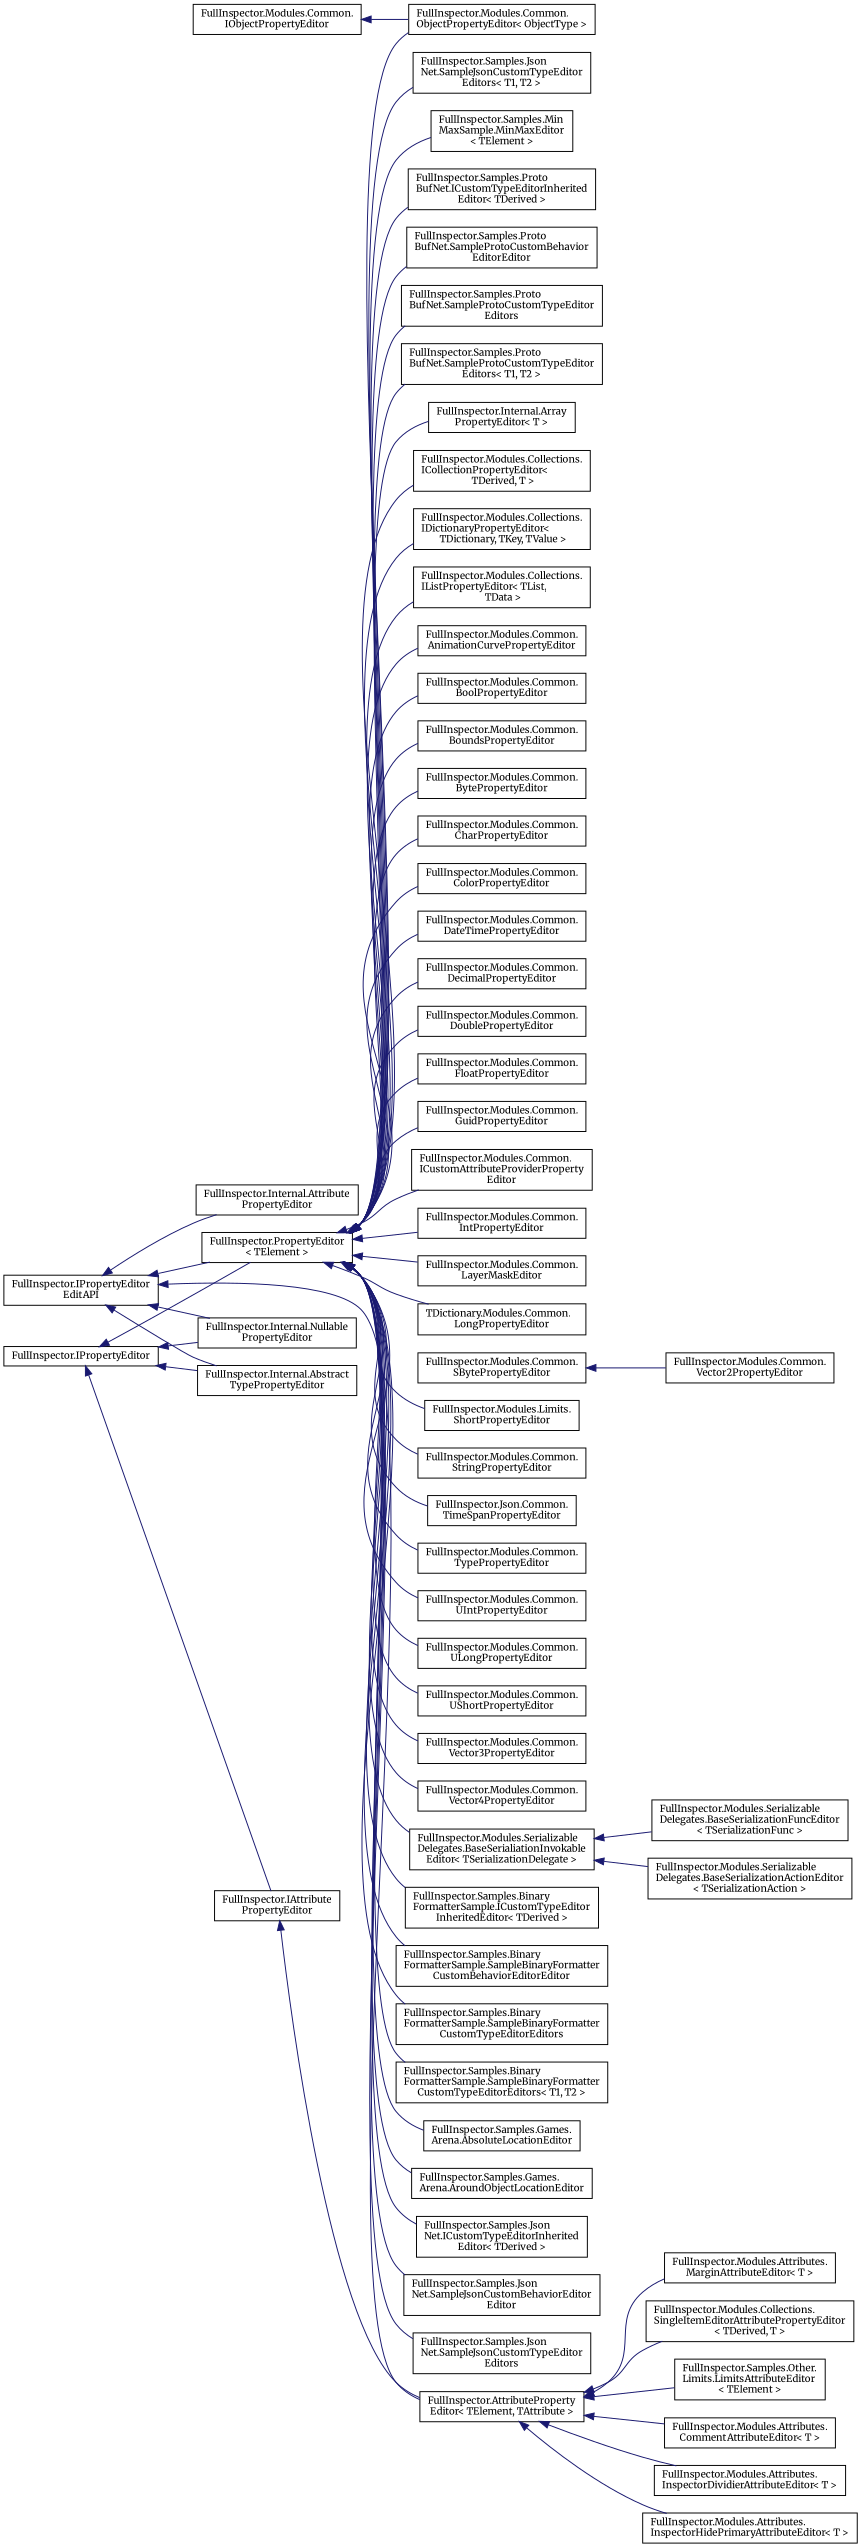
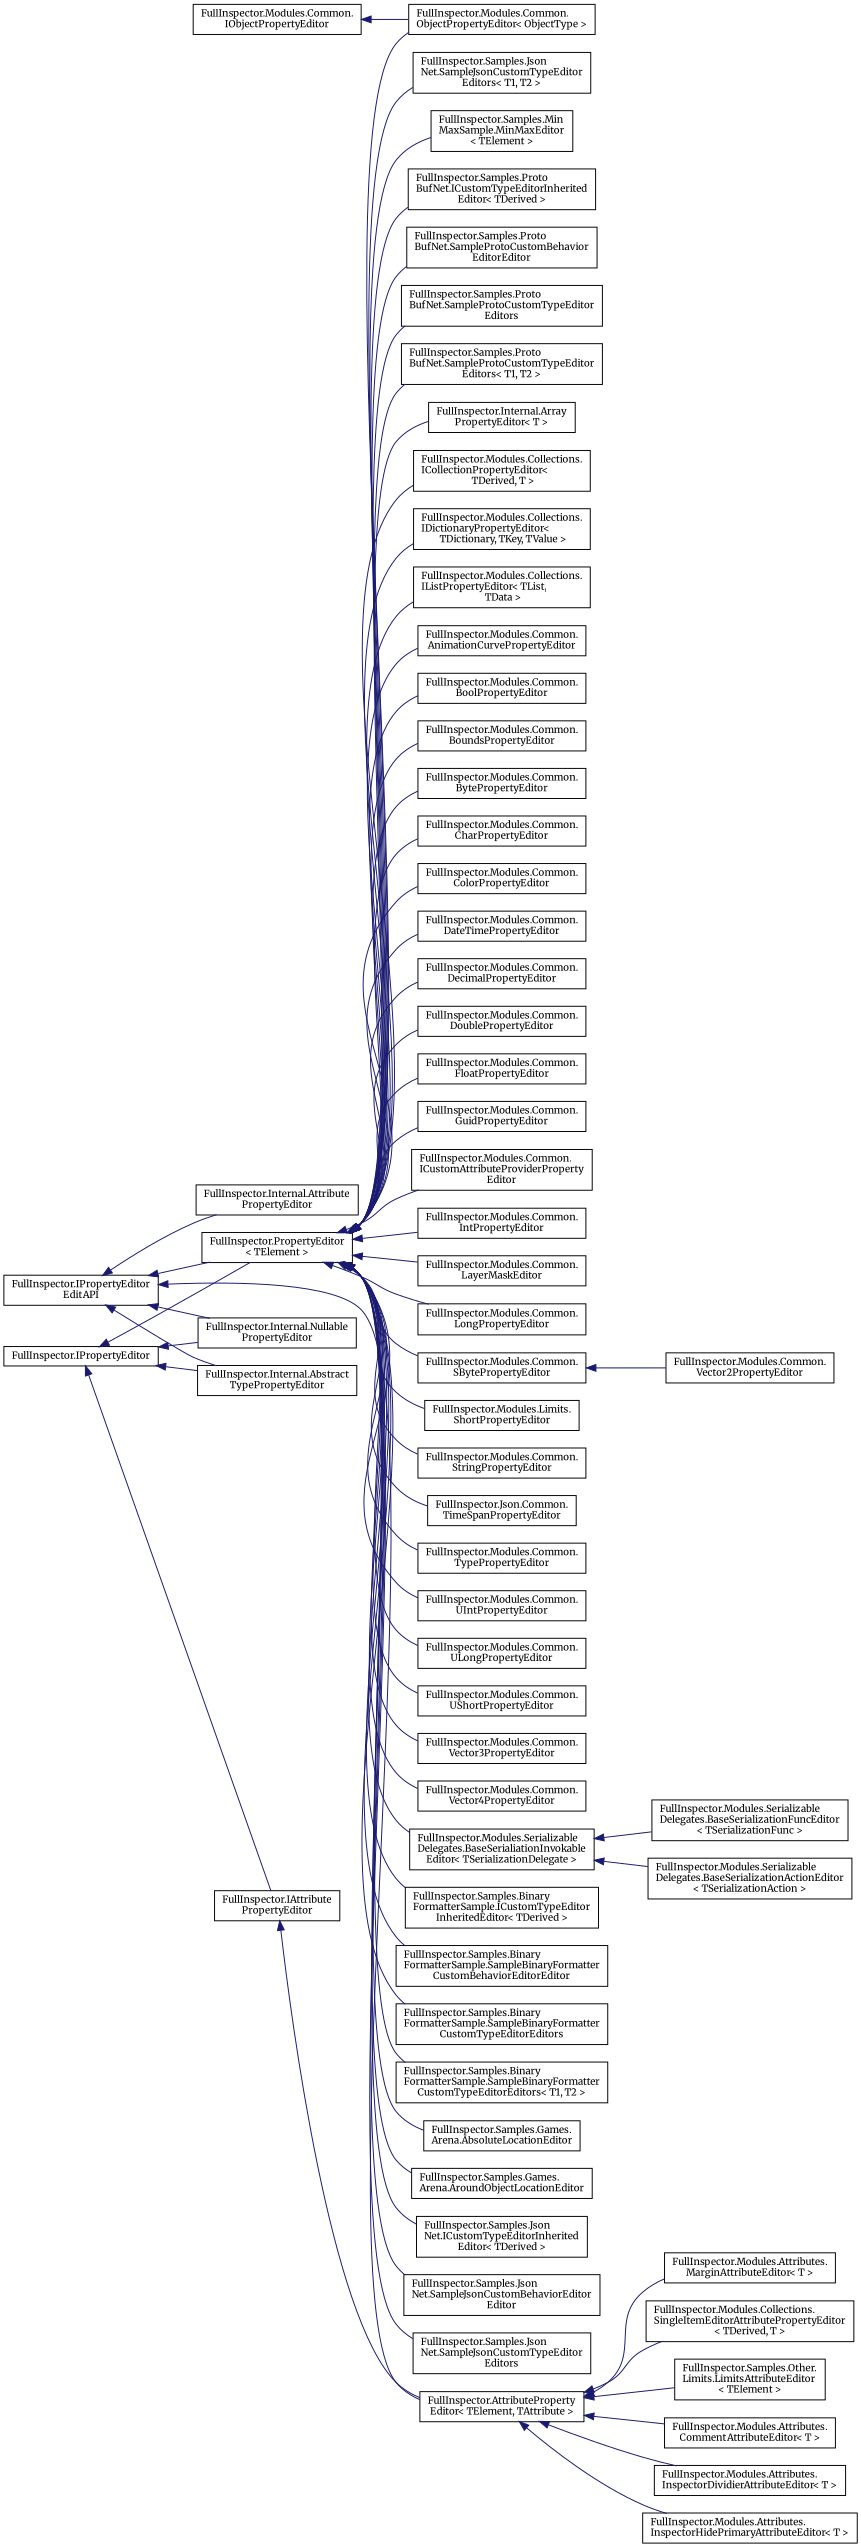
edge "FullInspector.Modules.Common. SBytePropertyEditor" -> "FullInspector.PropertyEditor < TElement >": added
node "TDictionary.Modules.Common. LongPropertyEditor": label "TDictionary.Modules.Common. LongPropertyEditor" -> "FullInspector.Modules.Common. LongPropertyEditor"
